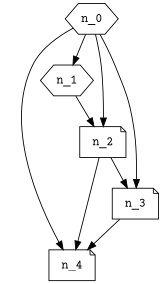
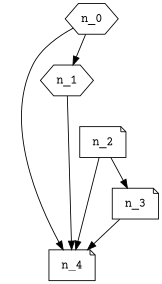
edge "n_0" -> "n_2": removed
edge "n_0" -> "n_3": removed
edge "n_1" -> "n_2": now "n_1" -> "n_4"
